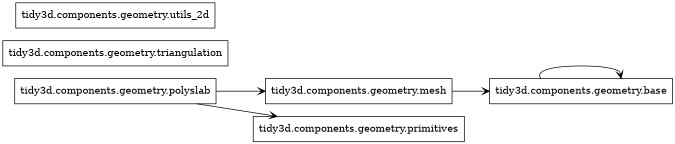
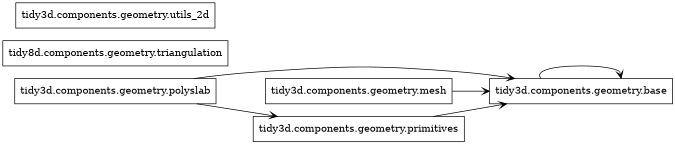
node "tidy3d.components.geometry.triangulation": label "tidy3d.components.geometry.triangulation" -> "tidy8d.components.geometry.triangulation"
edge "tidy3d.components.geometry.polyslab" -> "tidy3d.components.geometry.mesh": now "tidy3d.components.geometry.polyslab" -> "tidy3d.components.geometry.base"
edge "tidy3d.components.geometry.primitives" -> "tidy3d.components.geometry.base": added
